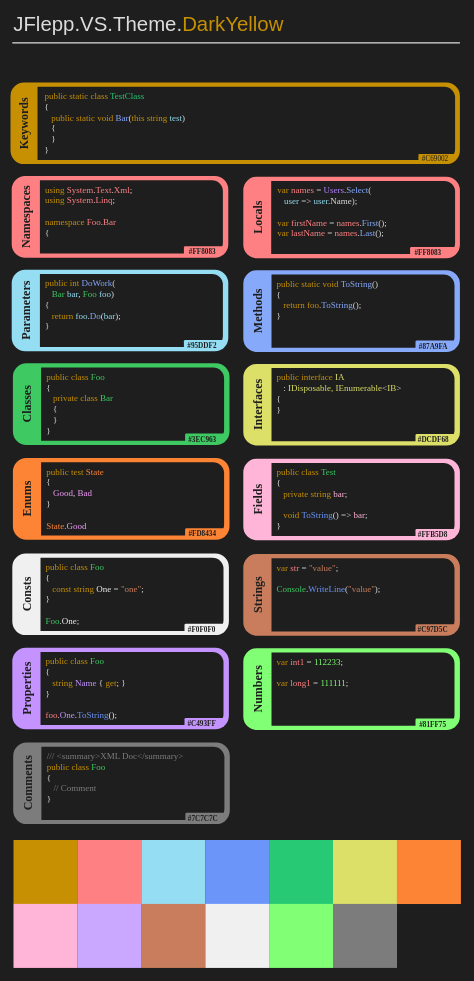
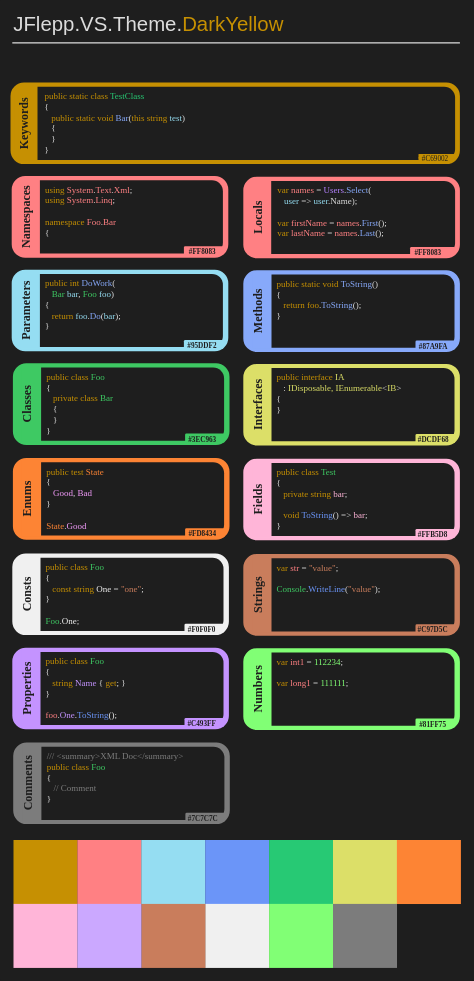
node "var int1 = 112233; var long1 = 111111;": label "var int1 = 112233; var long1 = 111111;" -> "var int1 = 112234; var long1 = 111111;"
